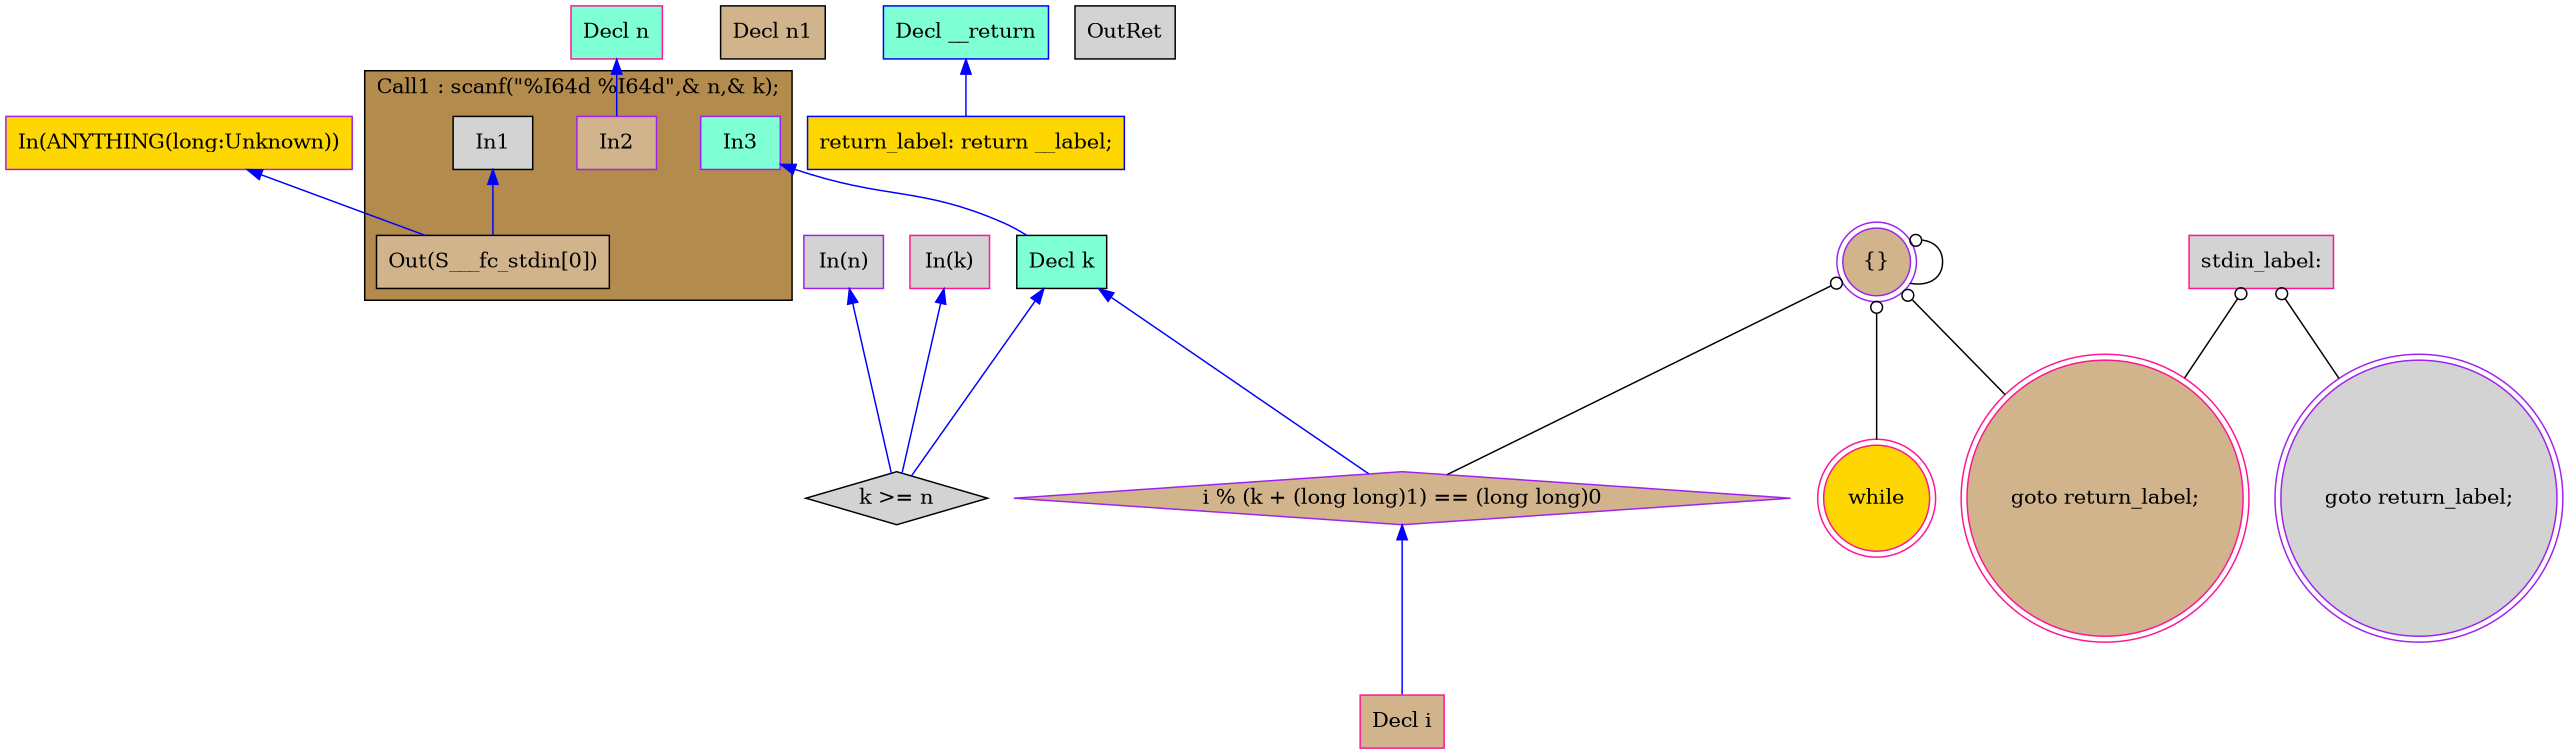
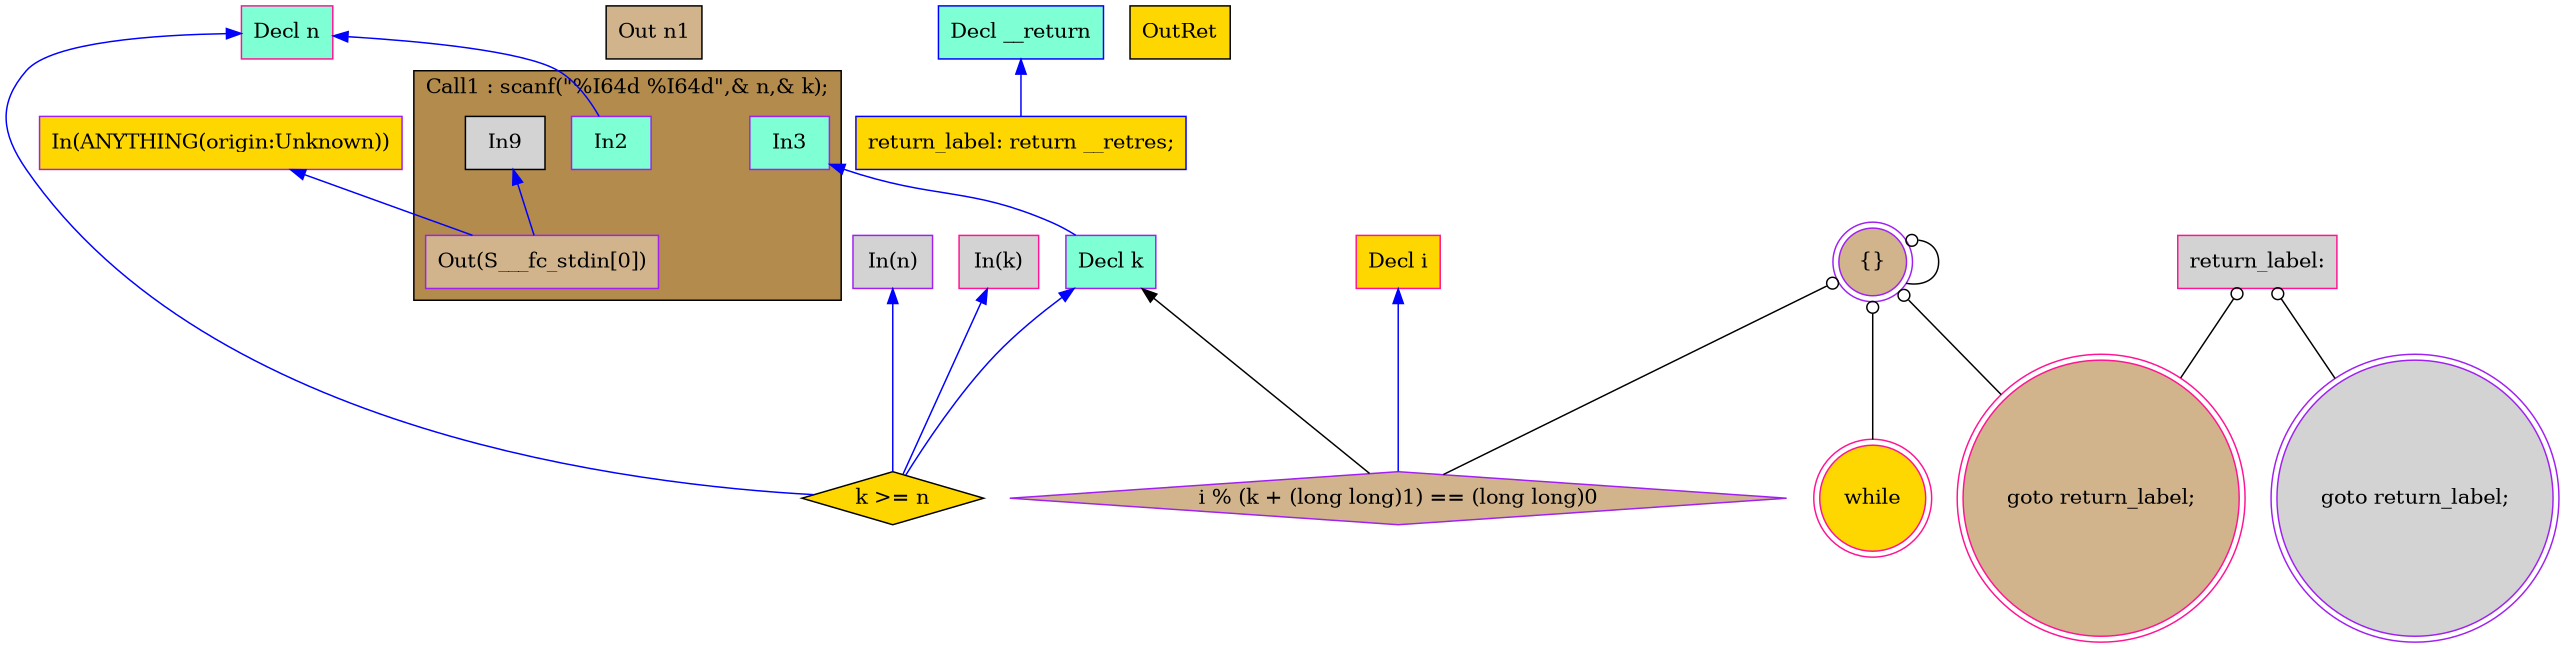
node "Decl n1": label "Decl n1" -> "Out n1"
node "OutRet": fillcolor lightgrey -> gold
node "In(ANYTHING(long:Unknown))": label "In(ANYTHING(long:Unknown))" -> "In(ANYTHING(origin:Unknown))"
node "In1": label "In1" -> "In9"
node "In2": fillcolor tan -> aquamarine
node "return_label: return __label;": label "return_label: return __label;" -> "return_label: return __retres;"
node "Out(S___fc_stdin[0])": color black -> purple
node "Decl k": color black -> purple
node "stdin_label:": label "stdin_label:" -> "return_label:"
edge "k >= n" -> "Decl n": added
edge "i % (k + (long long)1) == (long long)0" -> "Decl k": color #0000ff -> #000000
node "k >= n": fillcolor lightgrey -> gold
edge "Decl i" -> "i % (k + (long long)1) == (long long)0": reversed
node "Decl i": fillcolor tan -> gold
